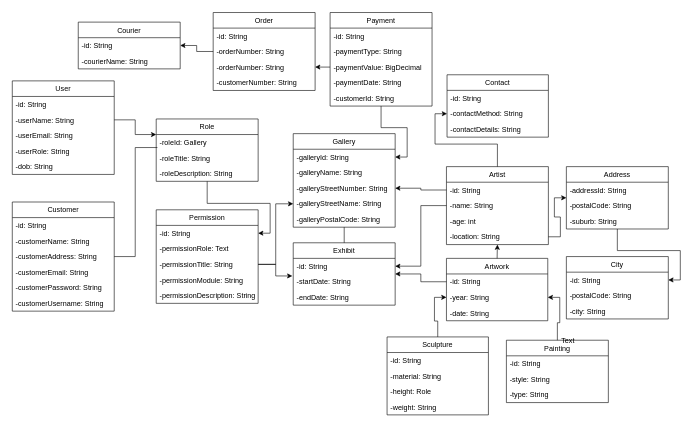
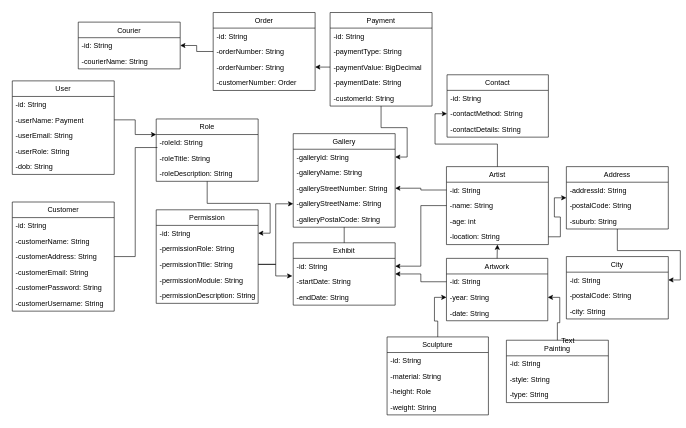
node "-customerNumber: String": label "-customerNumber: String" -> "-customerNumber: Order"
node "-userName: String": label "-userName: String" -> "-userName: Payment"
node "-roleId: Gallery": label "-roleId: Gallery" -> "-roleId: String"
node "-permissionRole: Text": label "-permissionRole: Text" -> "-permissionRole: String"
